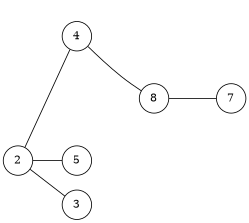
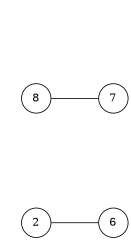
node "4": removed
node "5": removed
node "3": label "3" -> "6"
